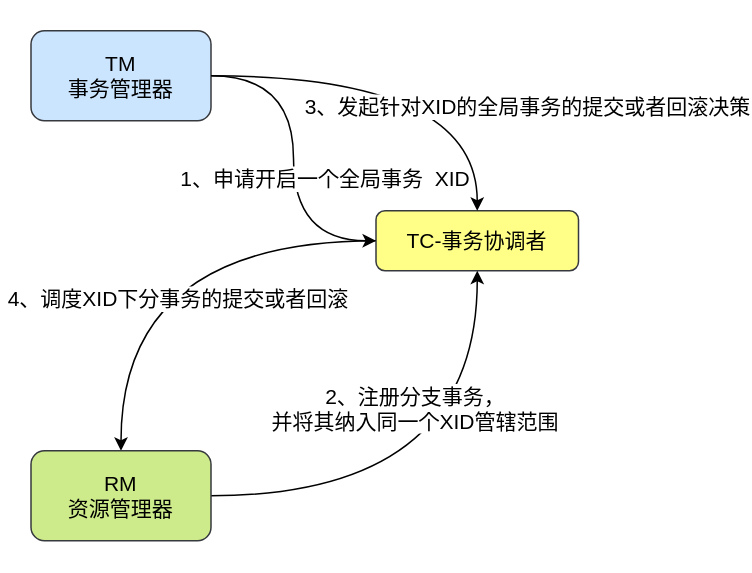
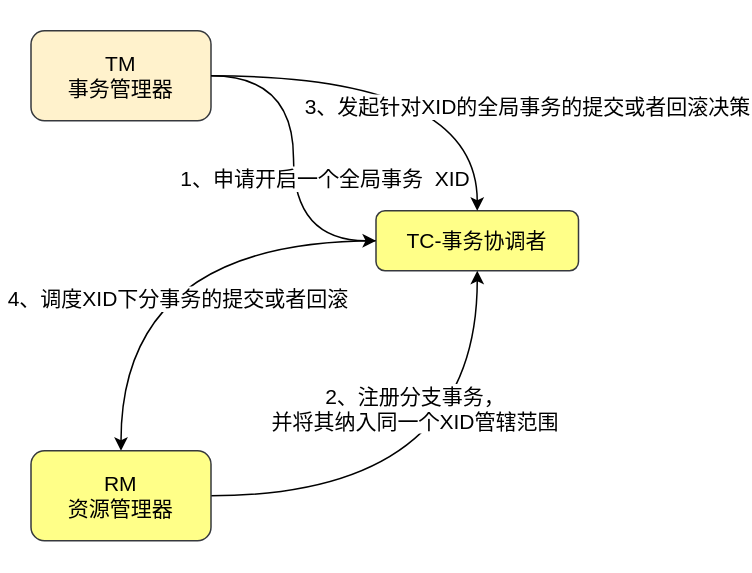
node "TM 事务管理器": fillcolor #cce5ff -> #fff2cc
node "RM 资源管理器": fillcolor #cdeb8b -> #ffff88
